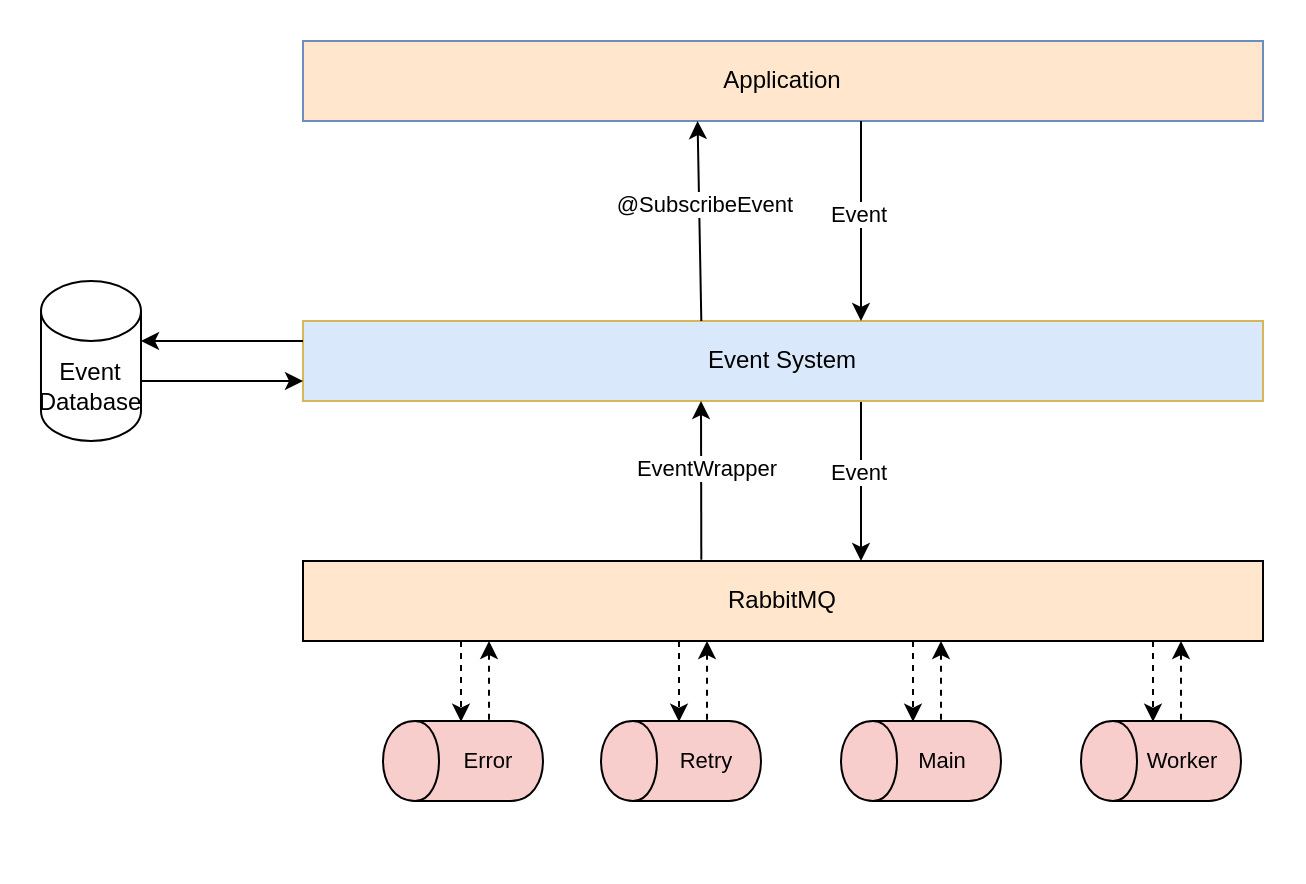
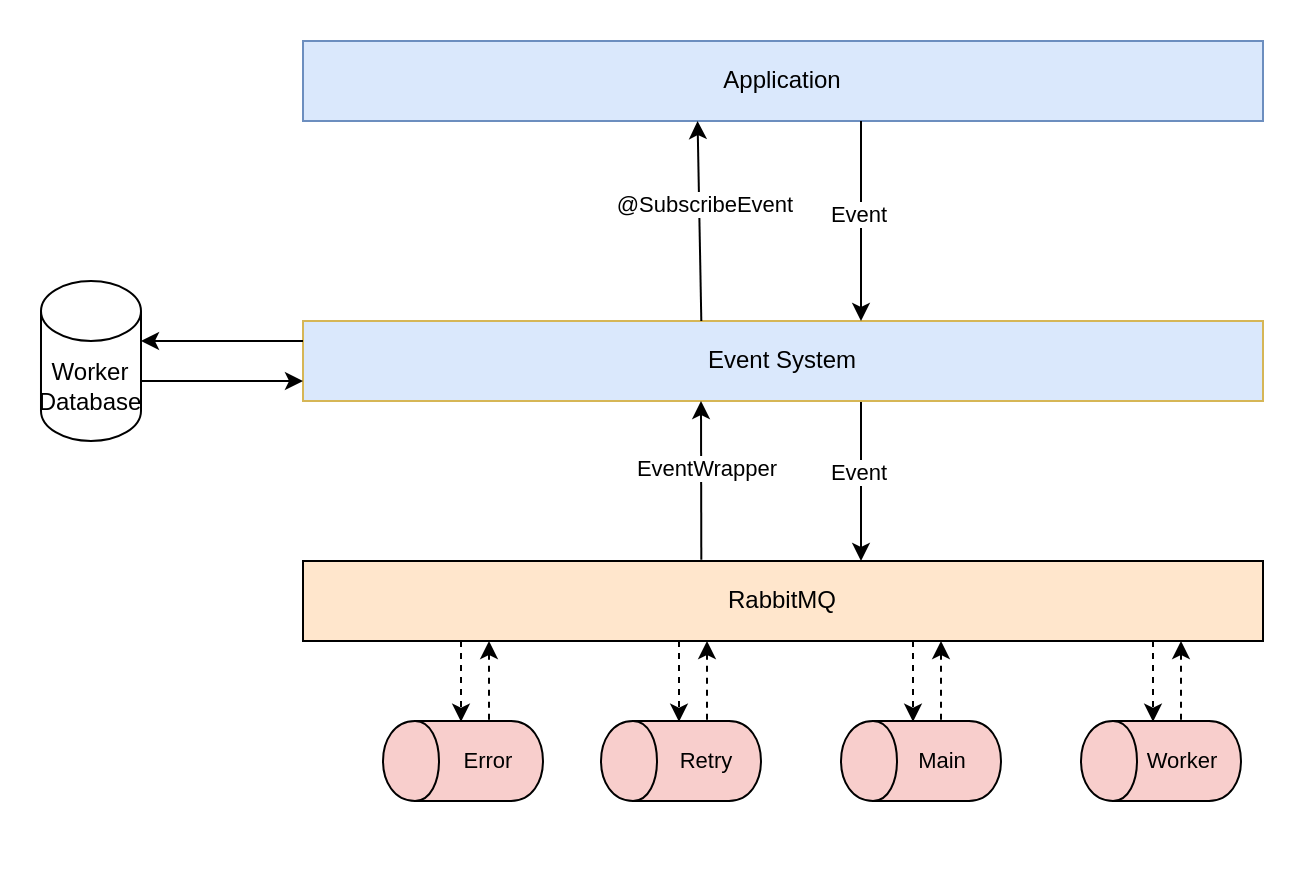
node "Application": fillcolor #ffe6cc -> #dae8fc
node "Event Database": label "Event Database" -> "Worker Database"
